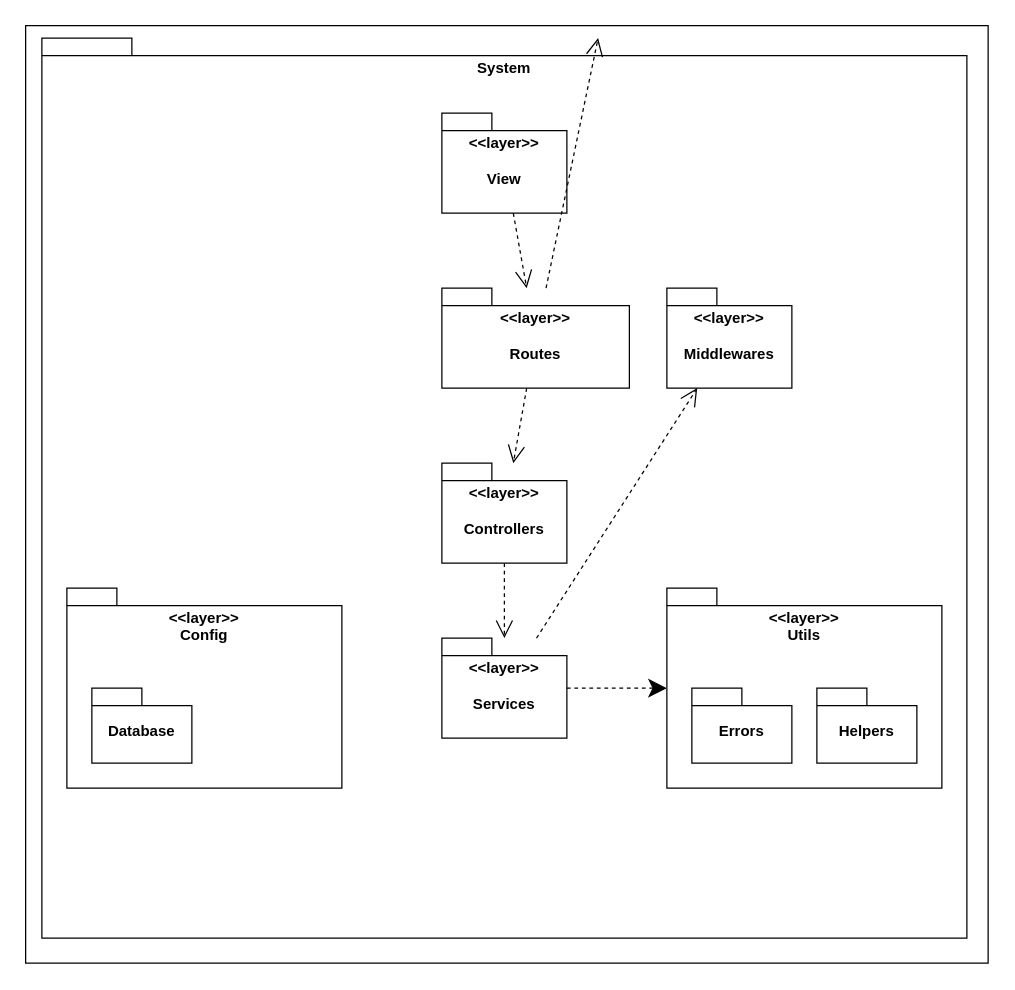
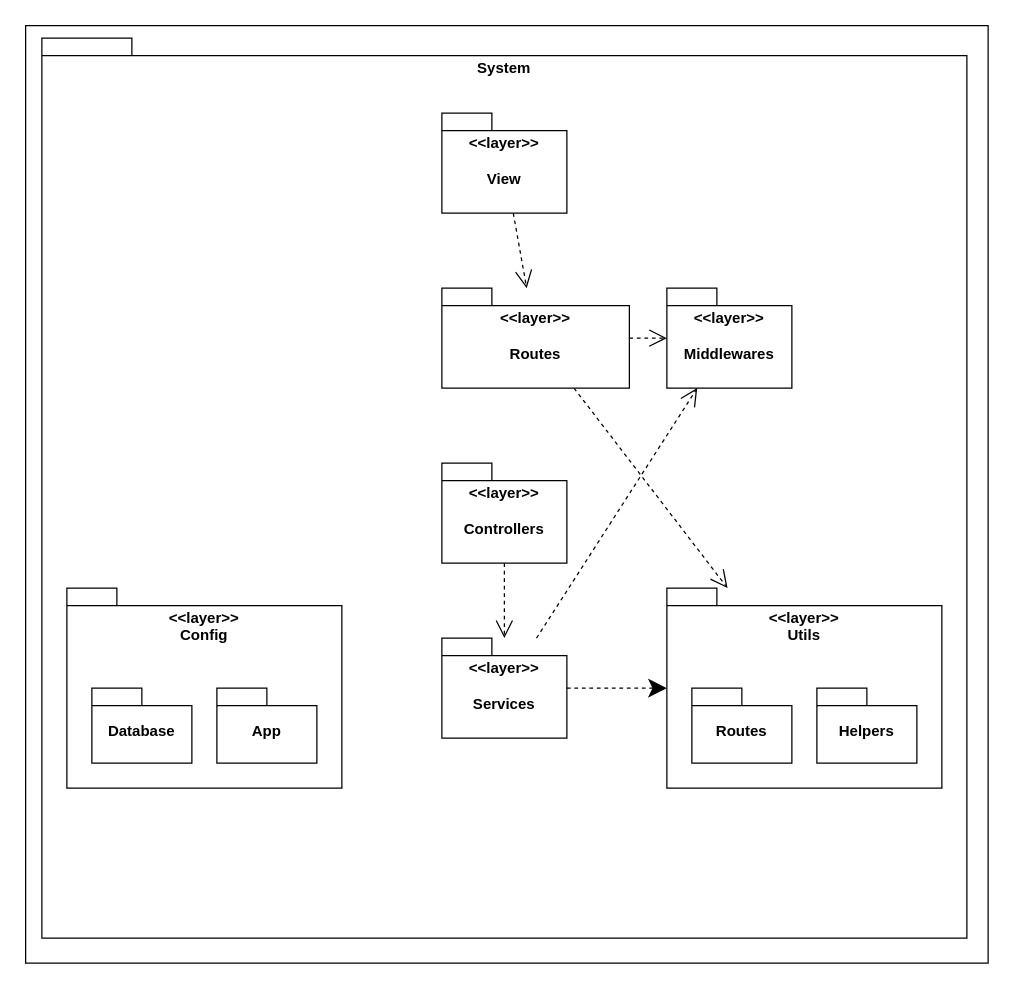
edge "<<layer>> Routes" -> "System": now "<<layer>> Routes" -> "<<layer>> Middlewares"
edge "<<layer>> Routes" -> "<<layer>> Controllers": now "<<layer>> Routes" -> "<<layer>> Utils"
node "App": added
node "Errors": label "Errors" -> "Routes"
